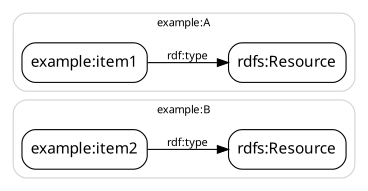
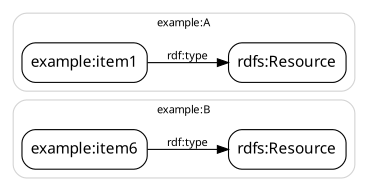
node "example:item2": label "example:item2" -> "example:item6"
